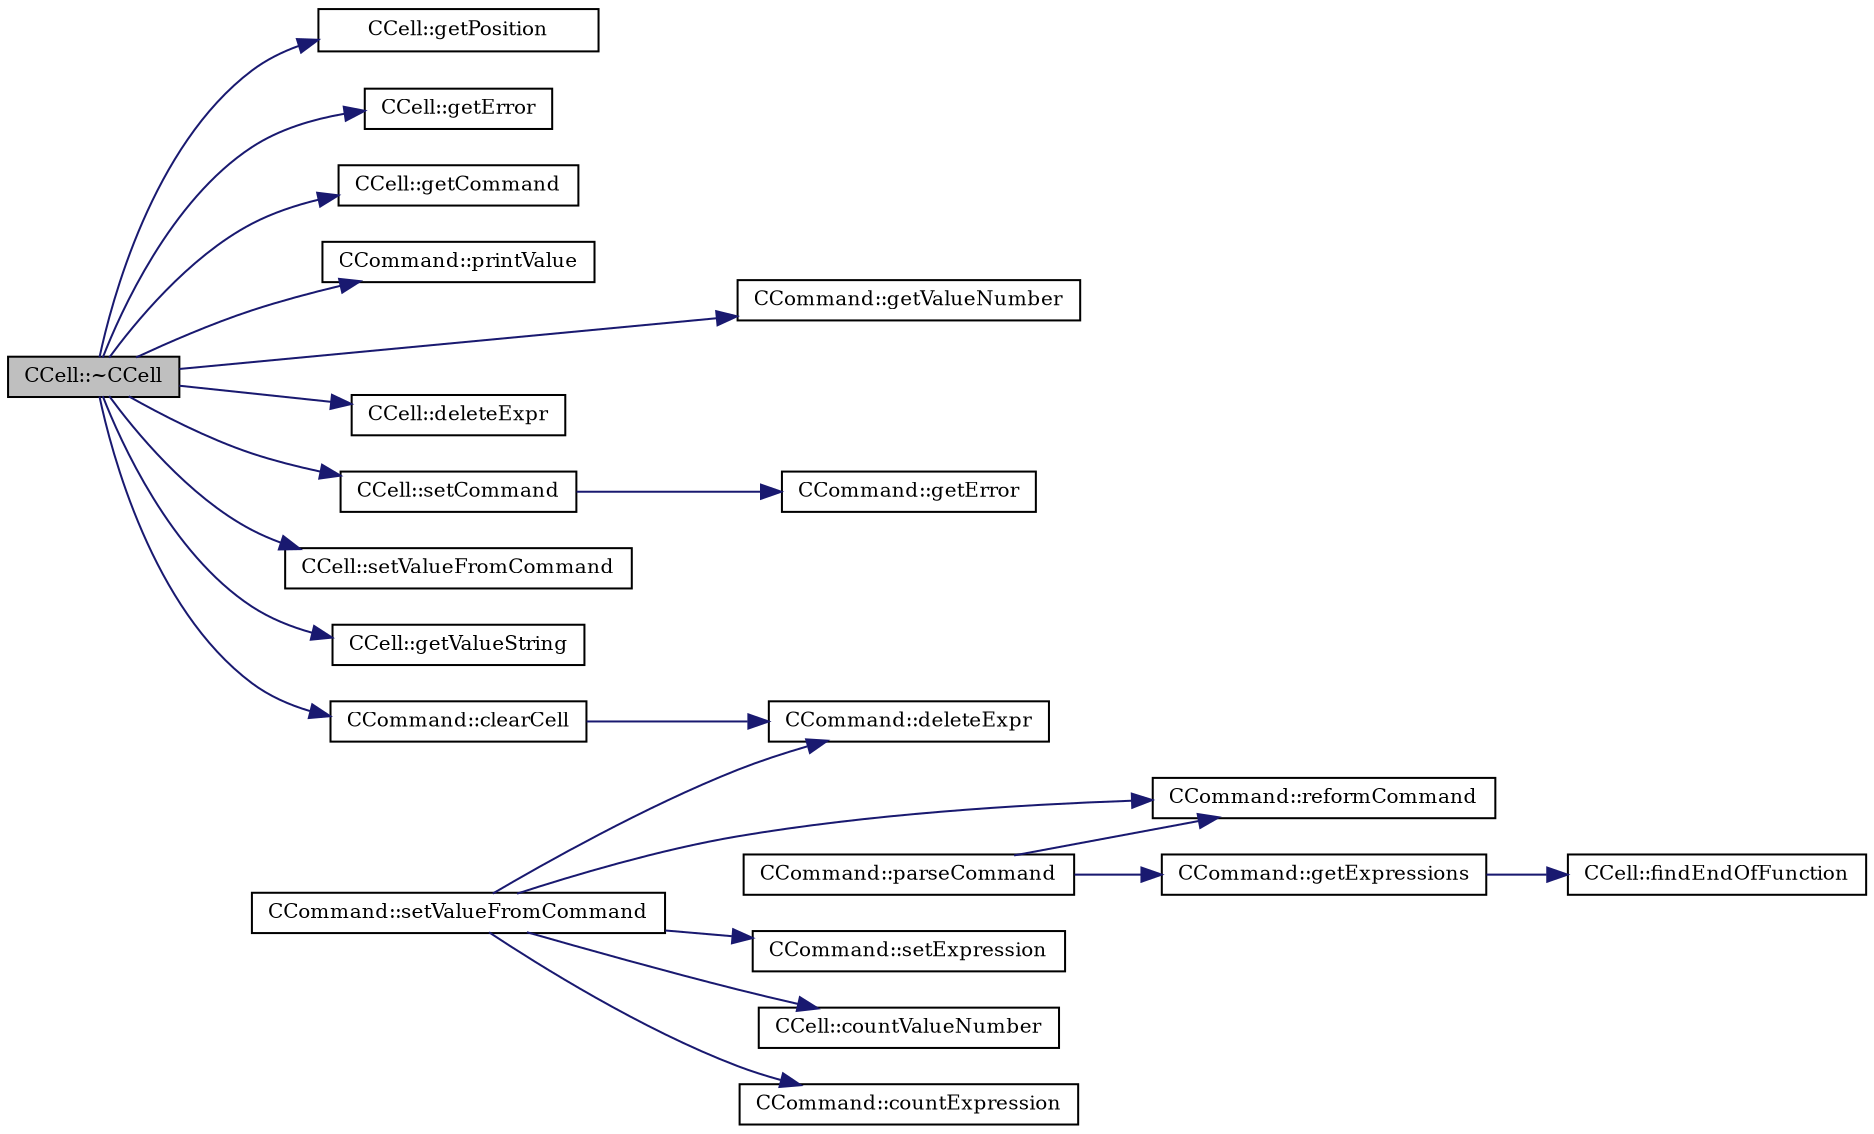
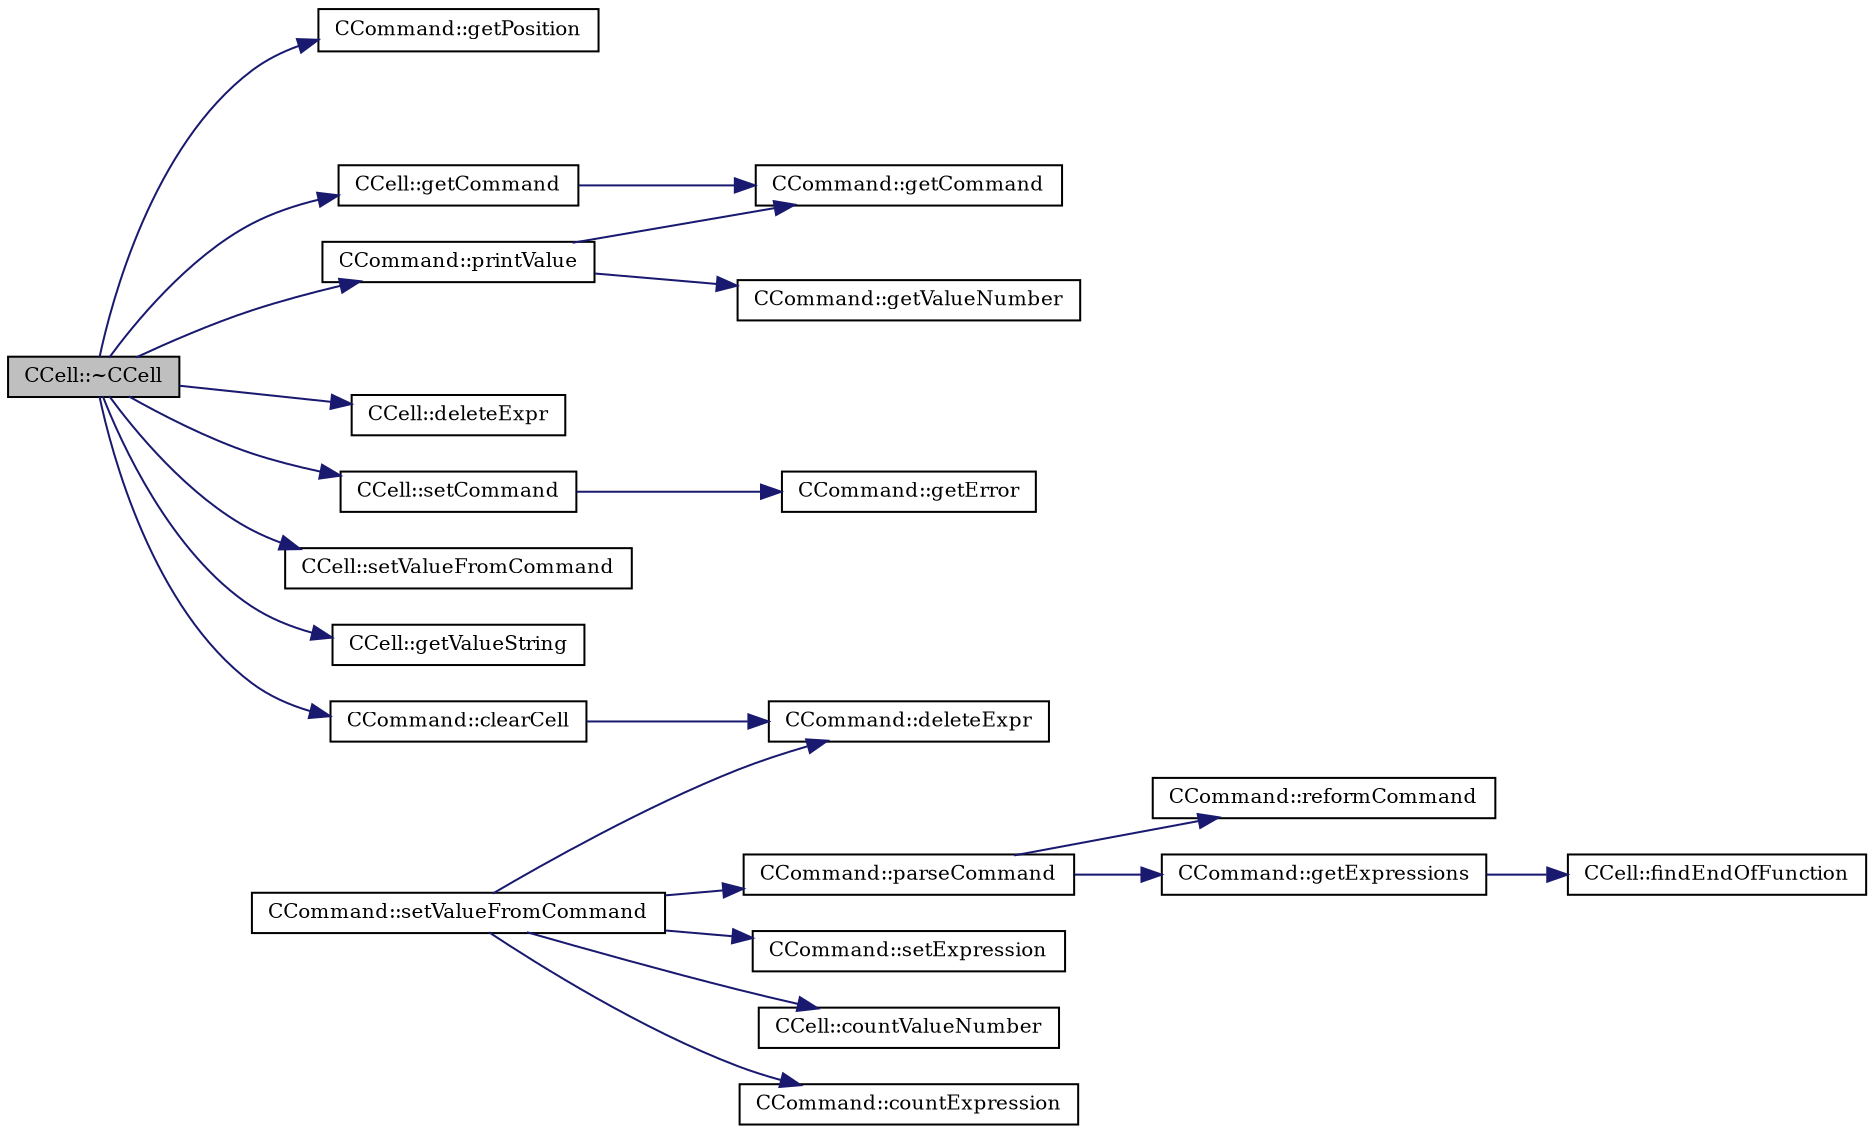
node "CCell::getPosition": label "CCell::getPosition" -> "CCommand::getPosition"
node "CCell::getError": removed
node "CCommand::getCommand": added
edge "CCell::~CCell" -> "CCommand::getValueNumber": now "CCommand::printValue" -> "CCommand::getValueNumber"
edge "CCommand::setValueFromCommand" -> "CCommand::reformCommand": now "CCommand::setValueFromCommand" -> "CCommand::parseCommand"
